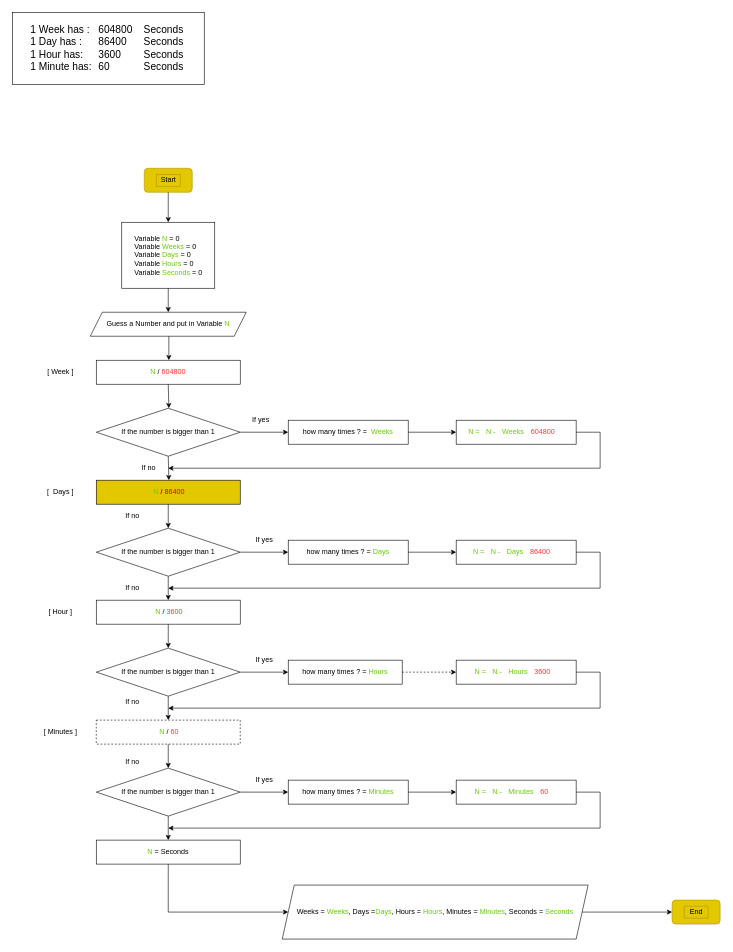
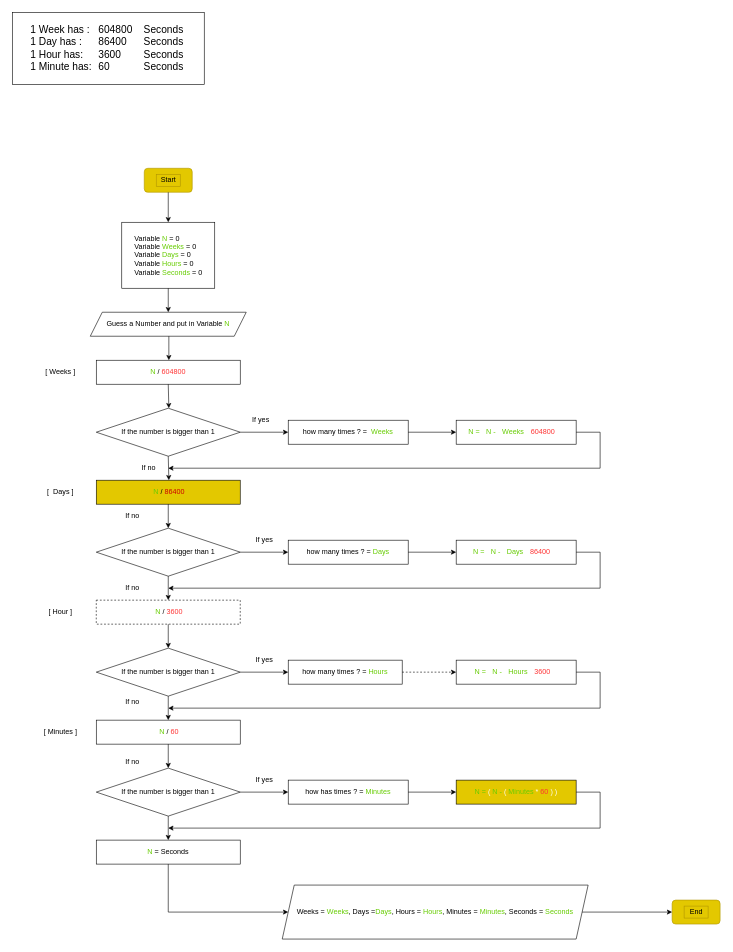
node "[ Week ]": label "[ Week ]" -> "[ Weeks ]"
node "N / 3600": style solid -> dashed
node "N / 60": style dashed -> solid
node "how many times ? = Minutes": label "how many times ? = Minutes" -> "how has times ? = Minutes"
node "N = ( N - ( Minutes * 60 ) )": fillcolor #ffffff -> #e3c800
